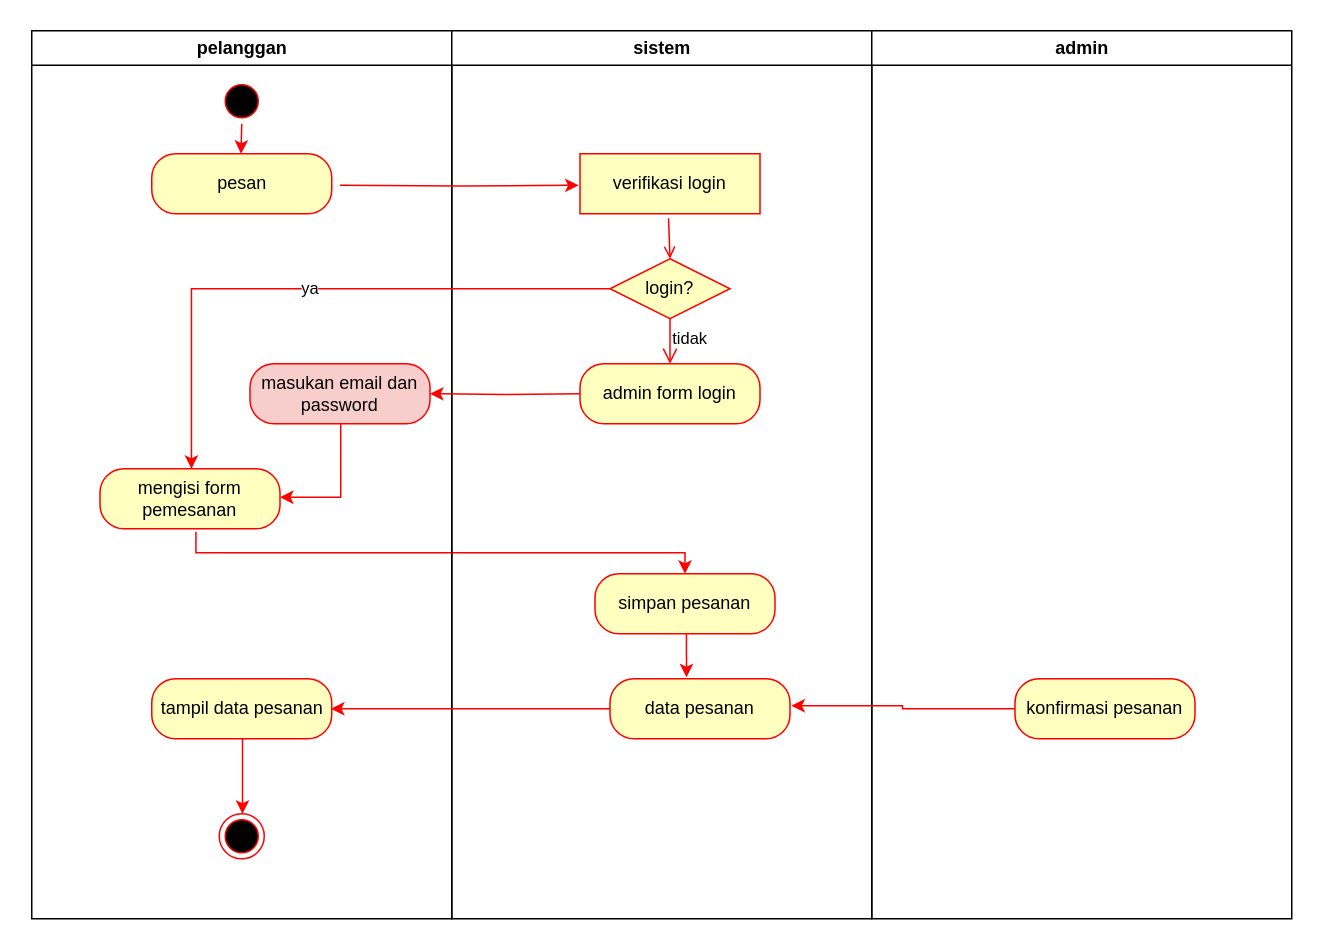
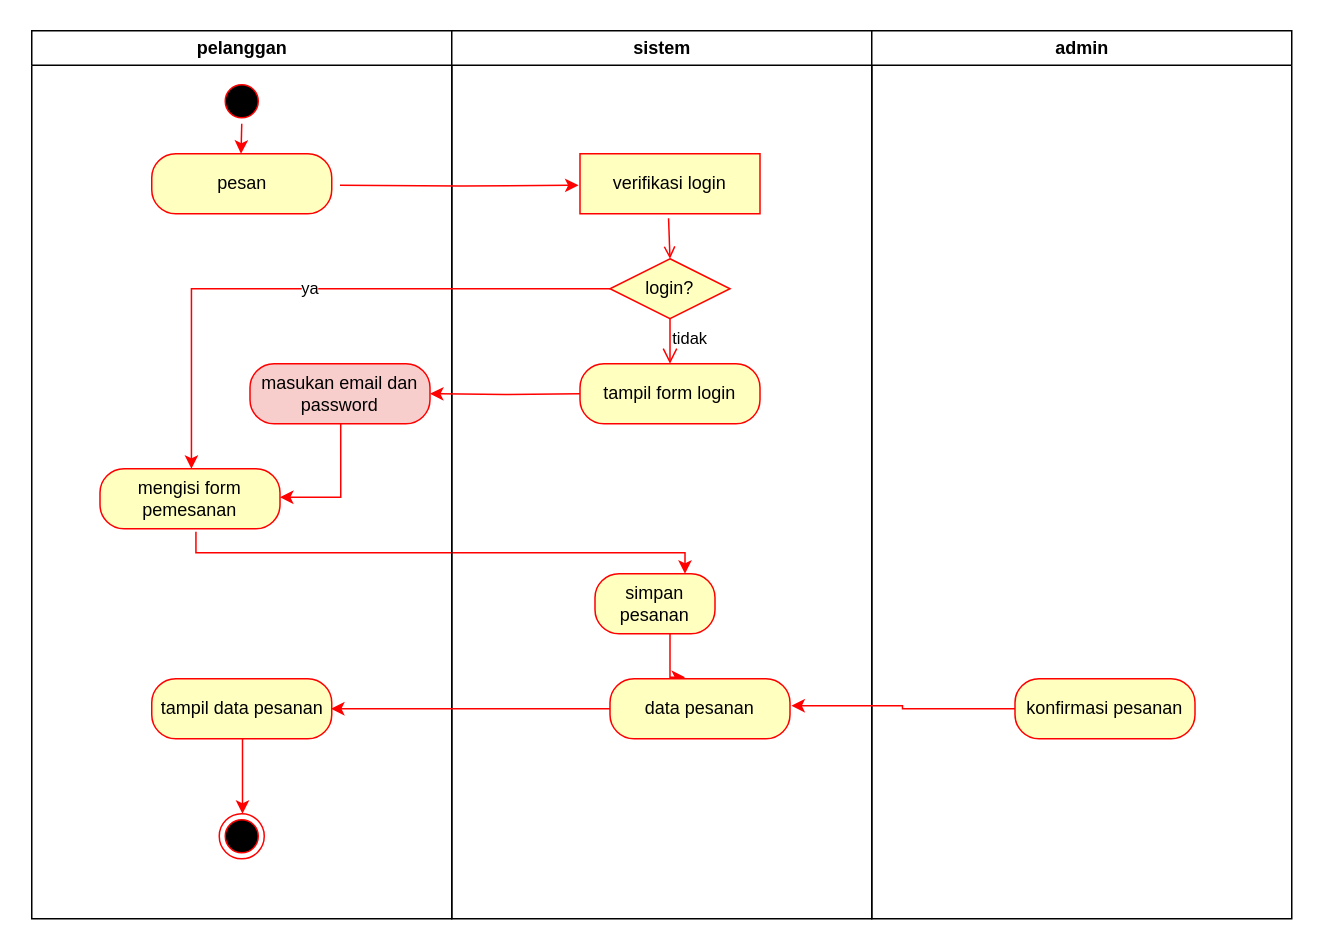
node "admin form login": label "admin form login" -> "tampil form login"
node "simpan pesanan": size 180x60 -> 120x60
